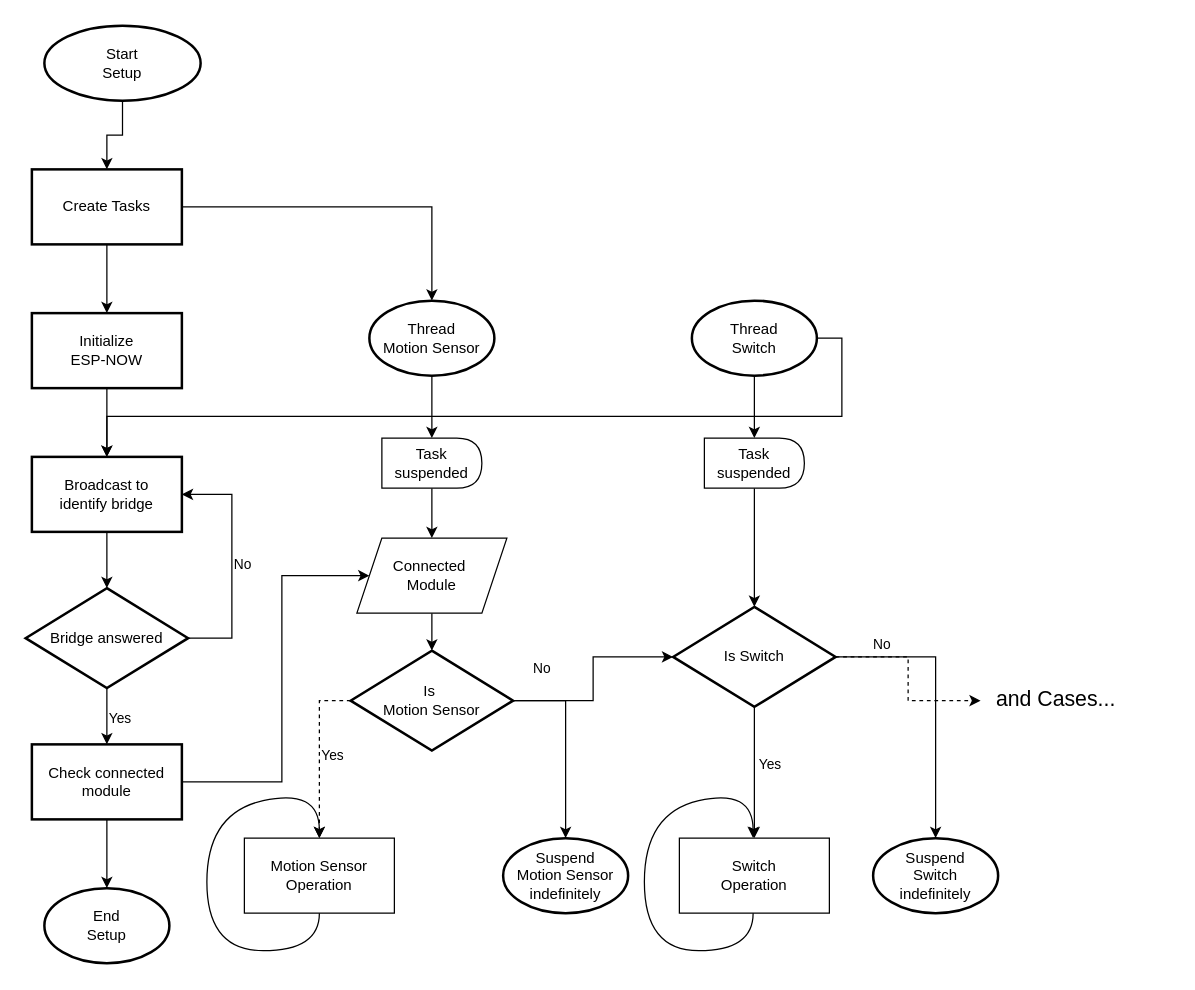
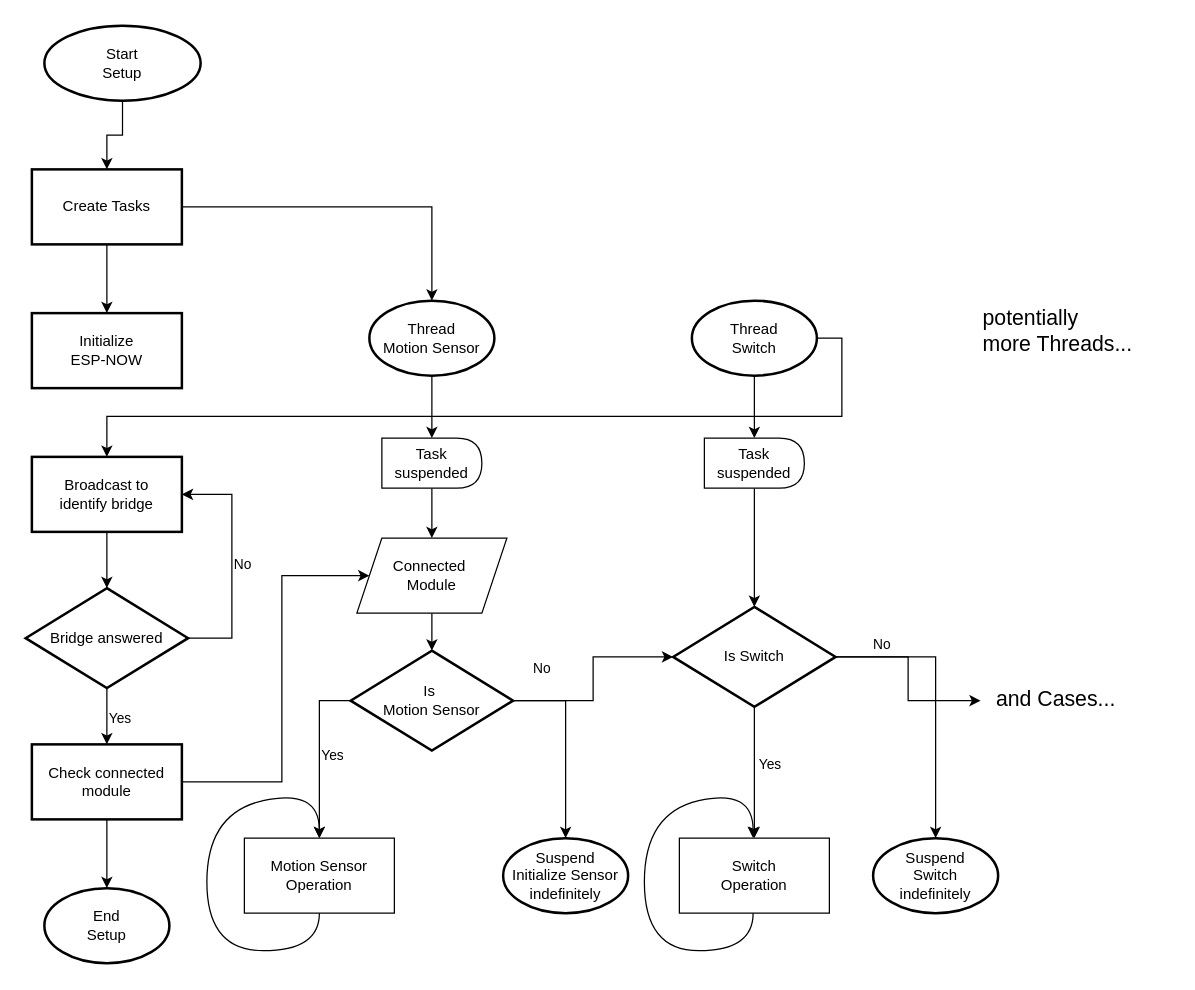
node "potentially more Threads...": added
edge "Initialize ESP-NOW" -> "Broadcast to identify bridge": removed
edge "Is Switch" -> "and Cases...": style dashed -> solid
edge "Is Motion Sensor" -> "Motion Sensor Operation": style dashed -> solid
node "Suspend Motion Sensor indefinitely": label "Suspend Motion Sensor indefinitely" -> "Suspend Initialize Sensor indefinitely"
